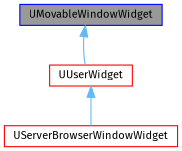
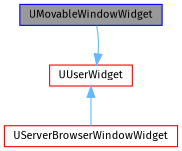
edge "UUserWidget" -> "UMovableWindowWidget": reversed
